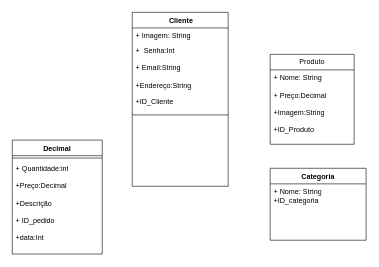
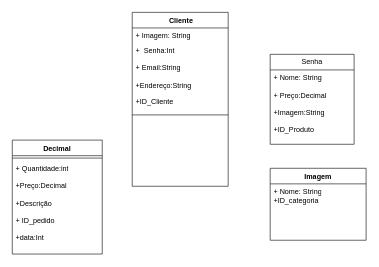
node "Produto": label "Produto" -> "Senha"
node "Categoria": label "Categoria" -> "Imagem"
